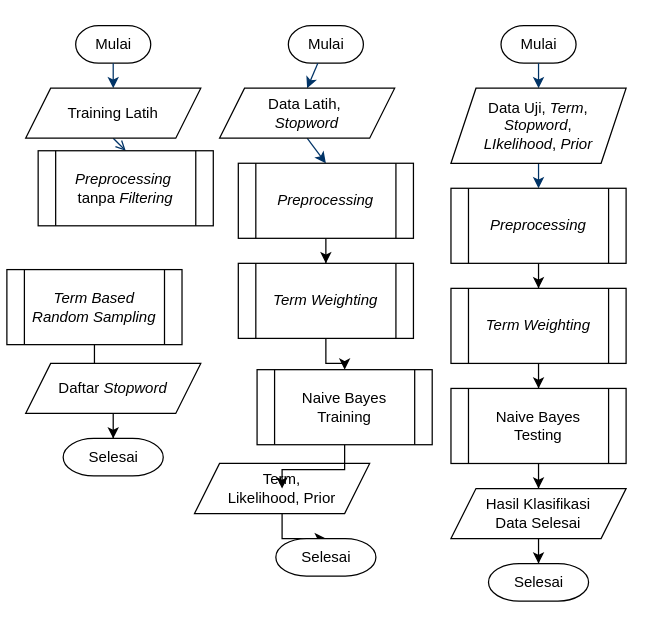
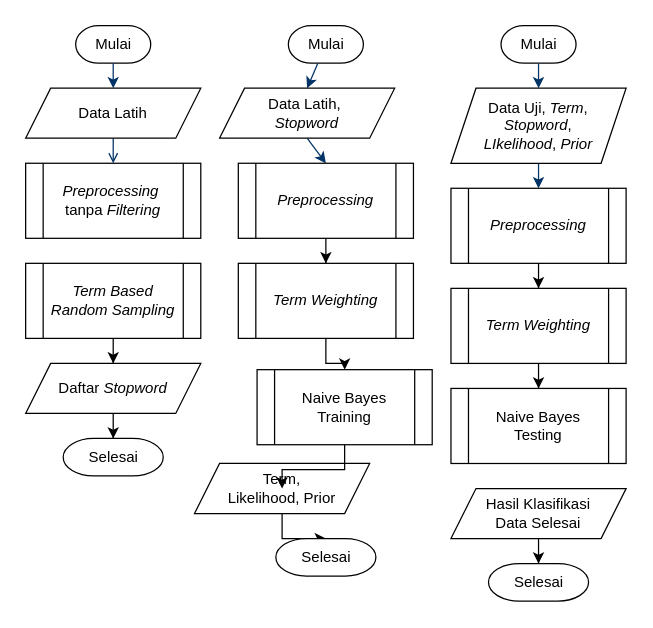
node "Training Latih": label "Training Latih" -> "Data Latih"
node "Preprocessing tanpa Filtering": moved (126, 188) -> (113, 201)
node "Term Based Random Sampling": moved (94, 307) -> (113, 301)
edge "Naive Bayes Testing" -> "Hasil Klasifikasi Data Selesai": removed
